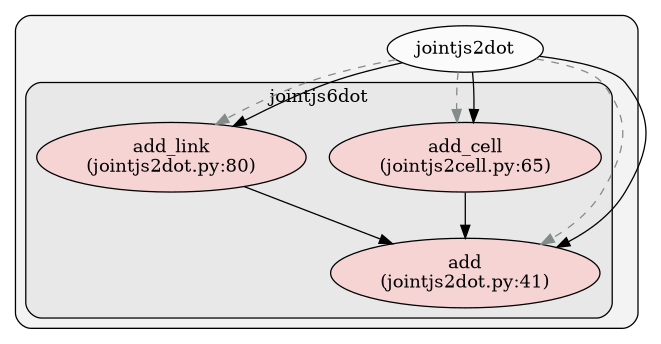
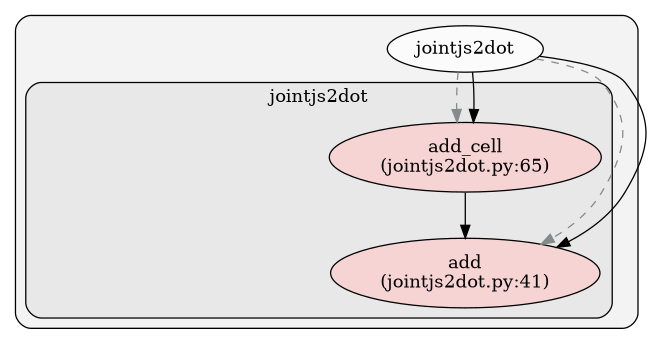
cluster "jointjs6dot": label "jointjs6dot" -> "jointjs2dot"
node "add_link (jointjs2dot.py:80)": removed
node "add_cell (jointjs2cell.py:65)": label "add_cell (jointjs2cell.py:65)" -> "add_cell (jointjs2dot.py:65)"
